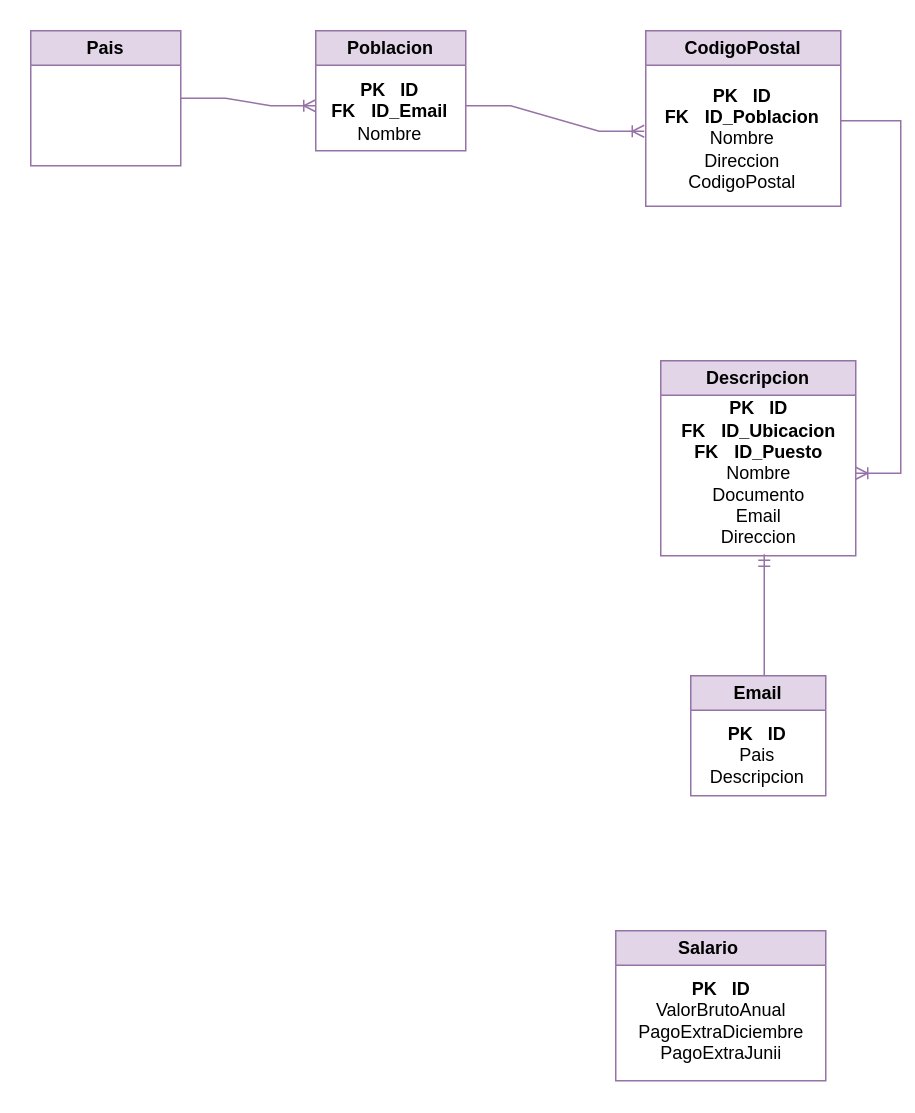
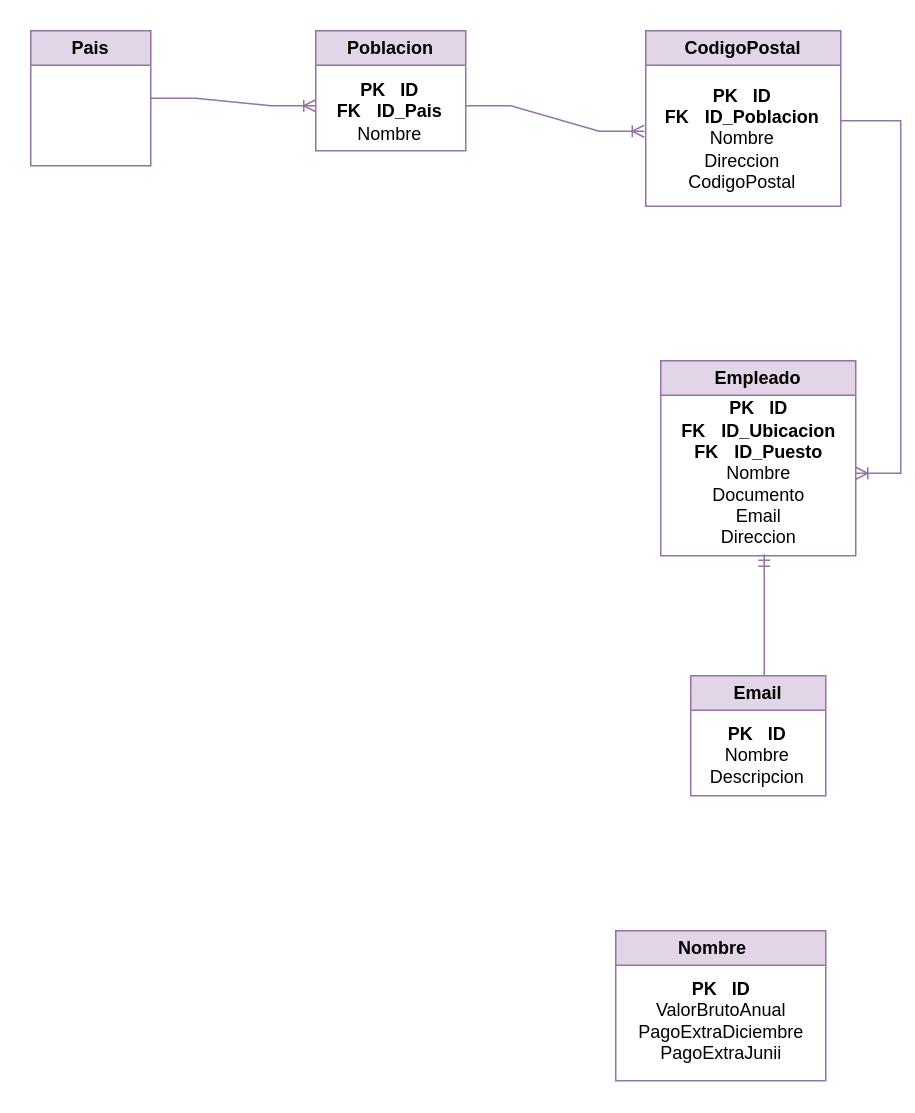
node "Pais": size 150x135 -> 120x135
node "PK ID FK ID_Email Nombre": label "PK ID FK ID_Email Nombre" -> "PK ID FK ID_Pais Nombre"
node "Descripcion": label "Descripcion" -> "Empleado"
node "PK ID Pais Descripcion": label "PK ID Pais Descripcion" -> "PK ID Nombre Descripcion"
node "Salario": label "Salario" -> "Nombre"
